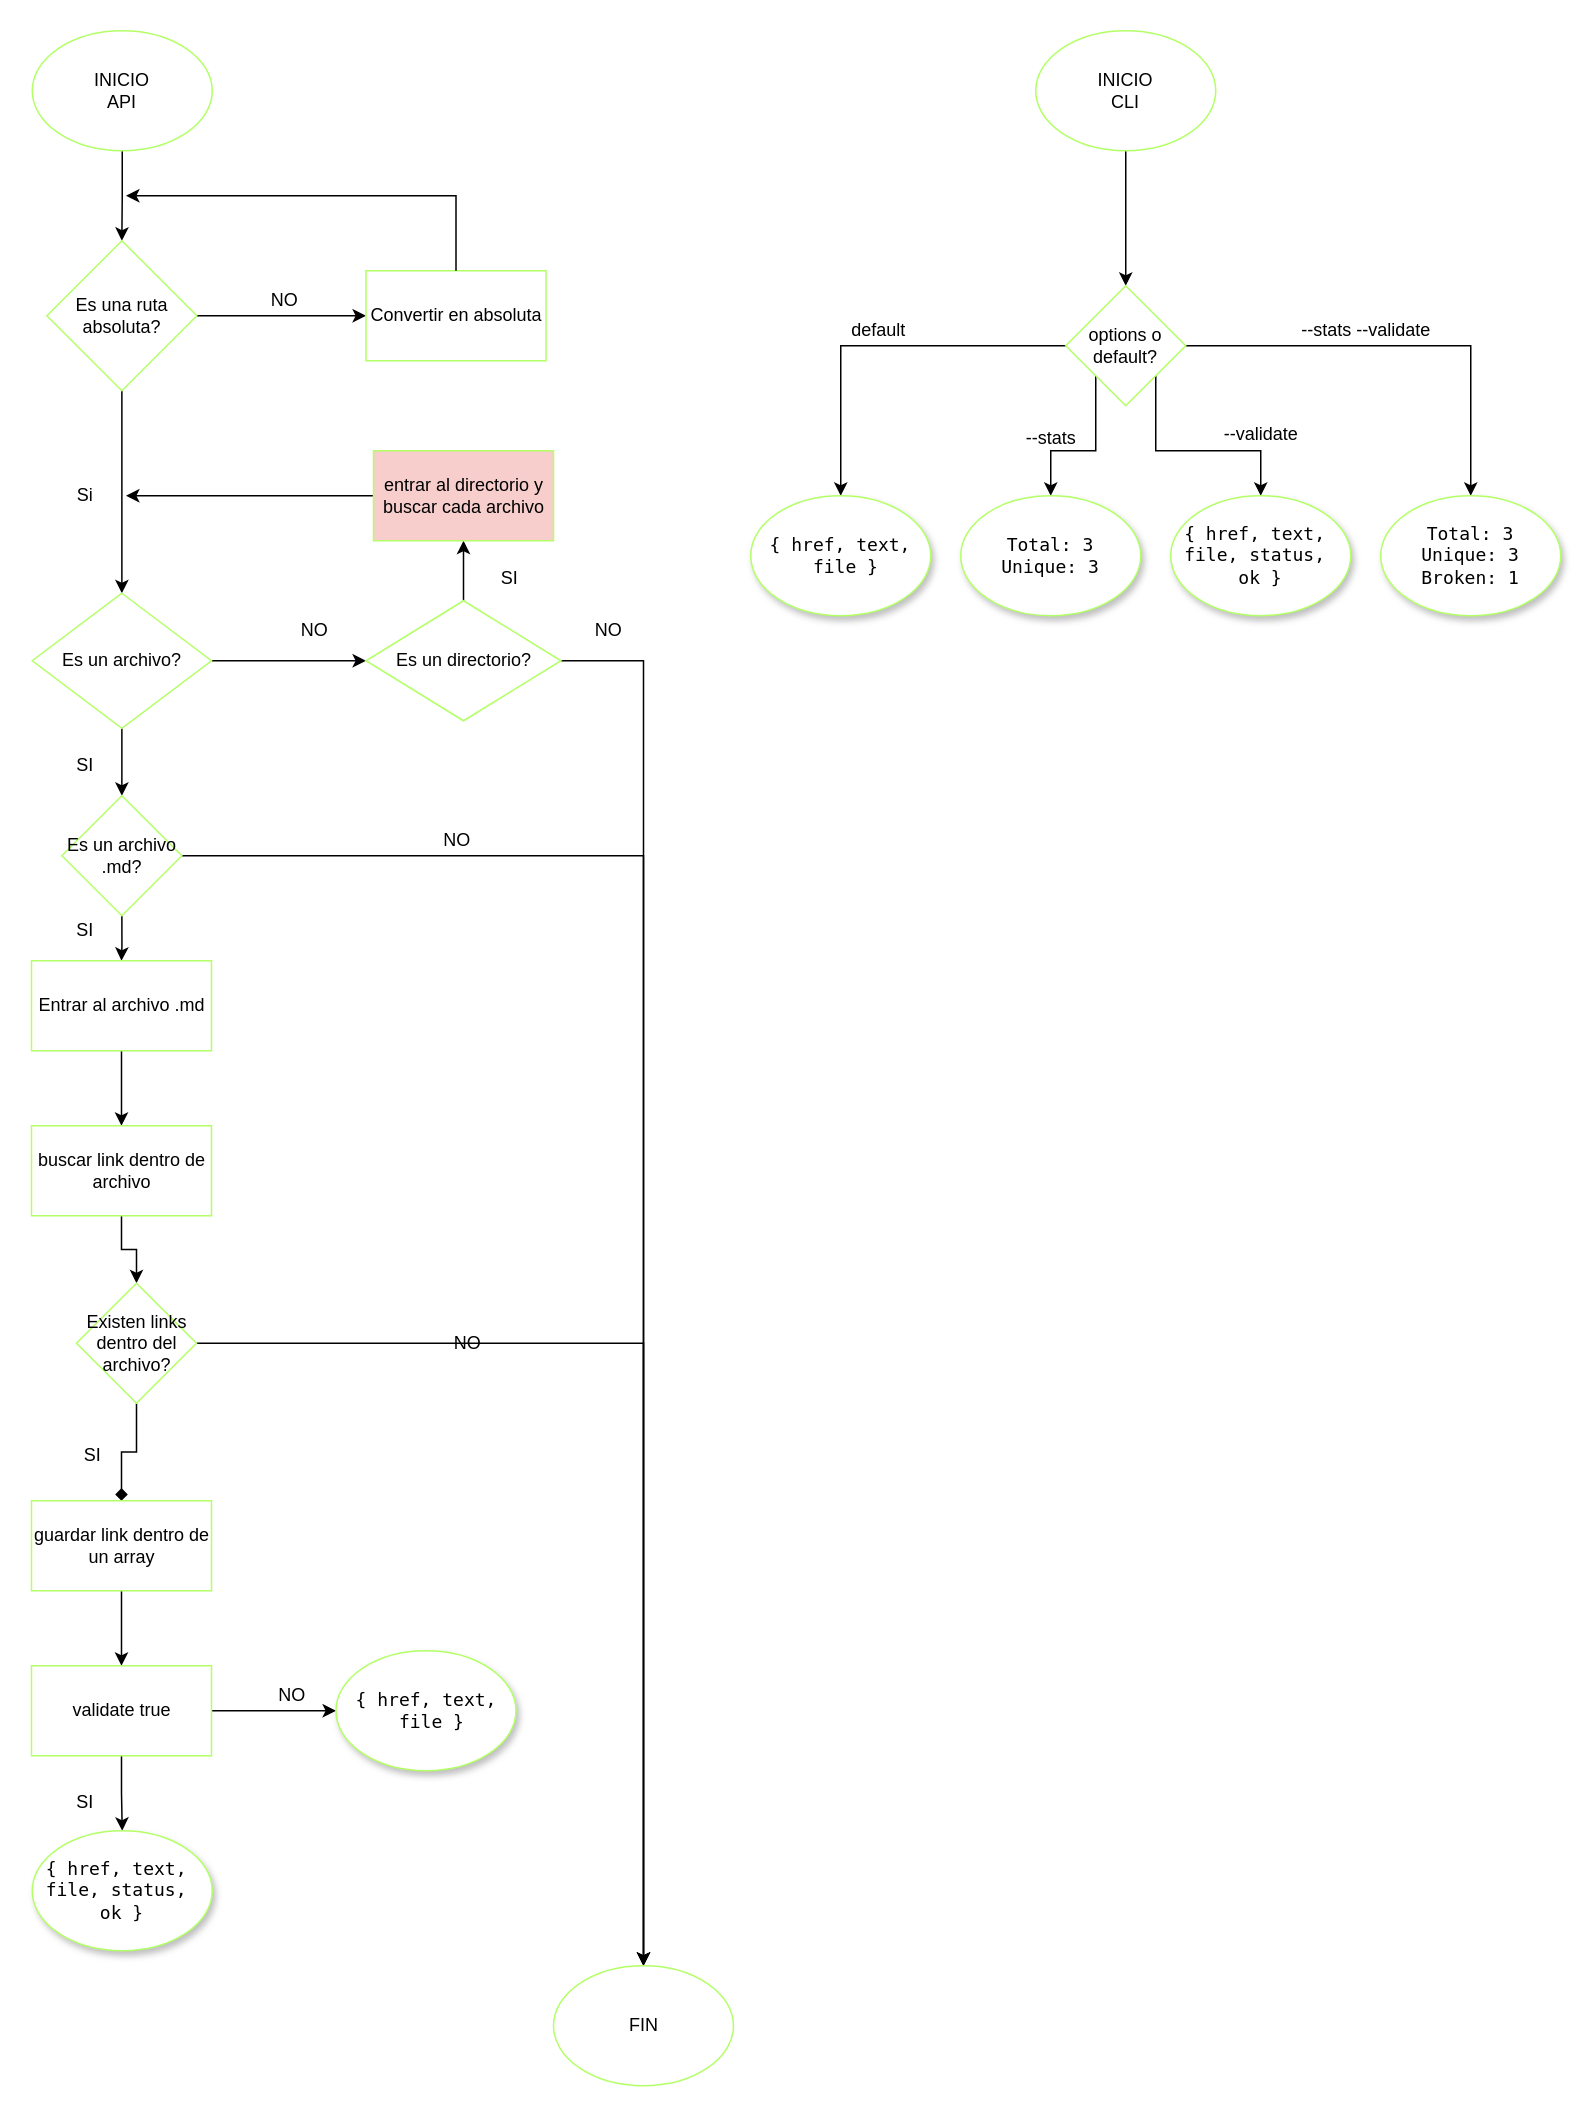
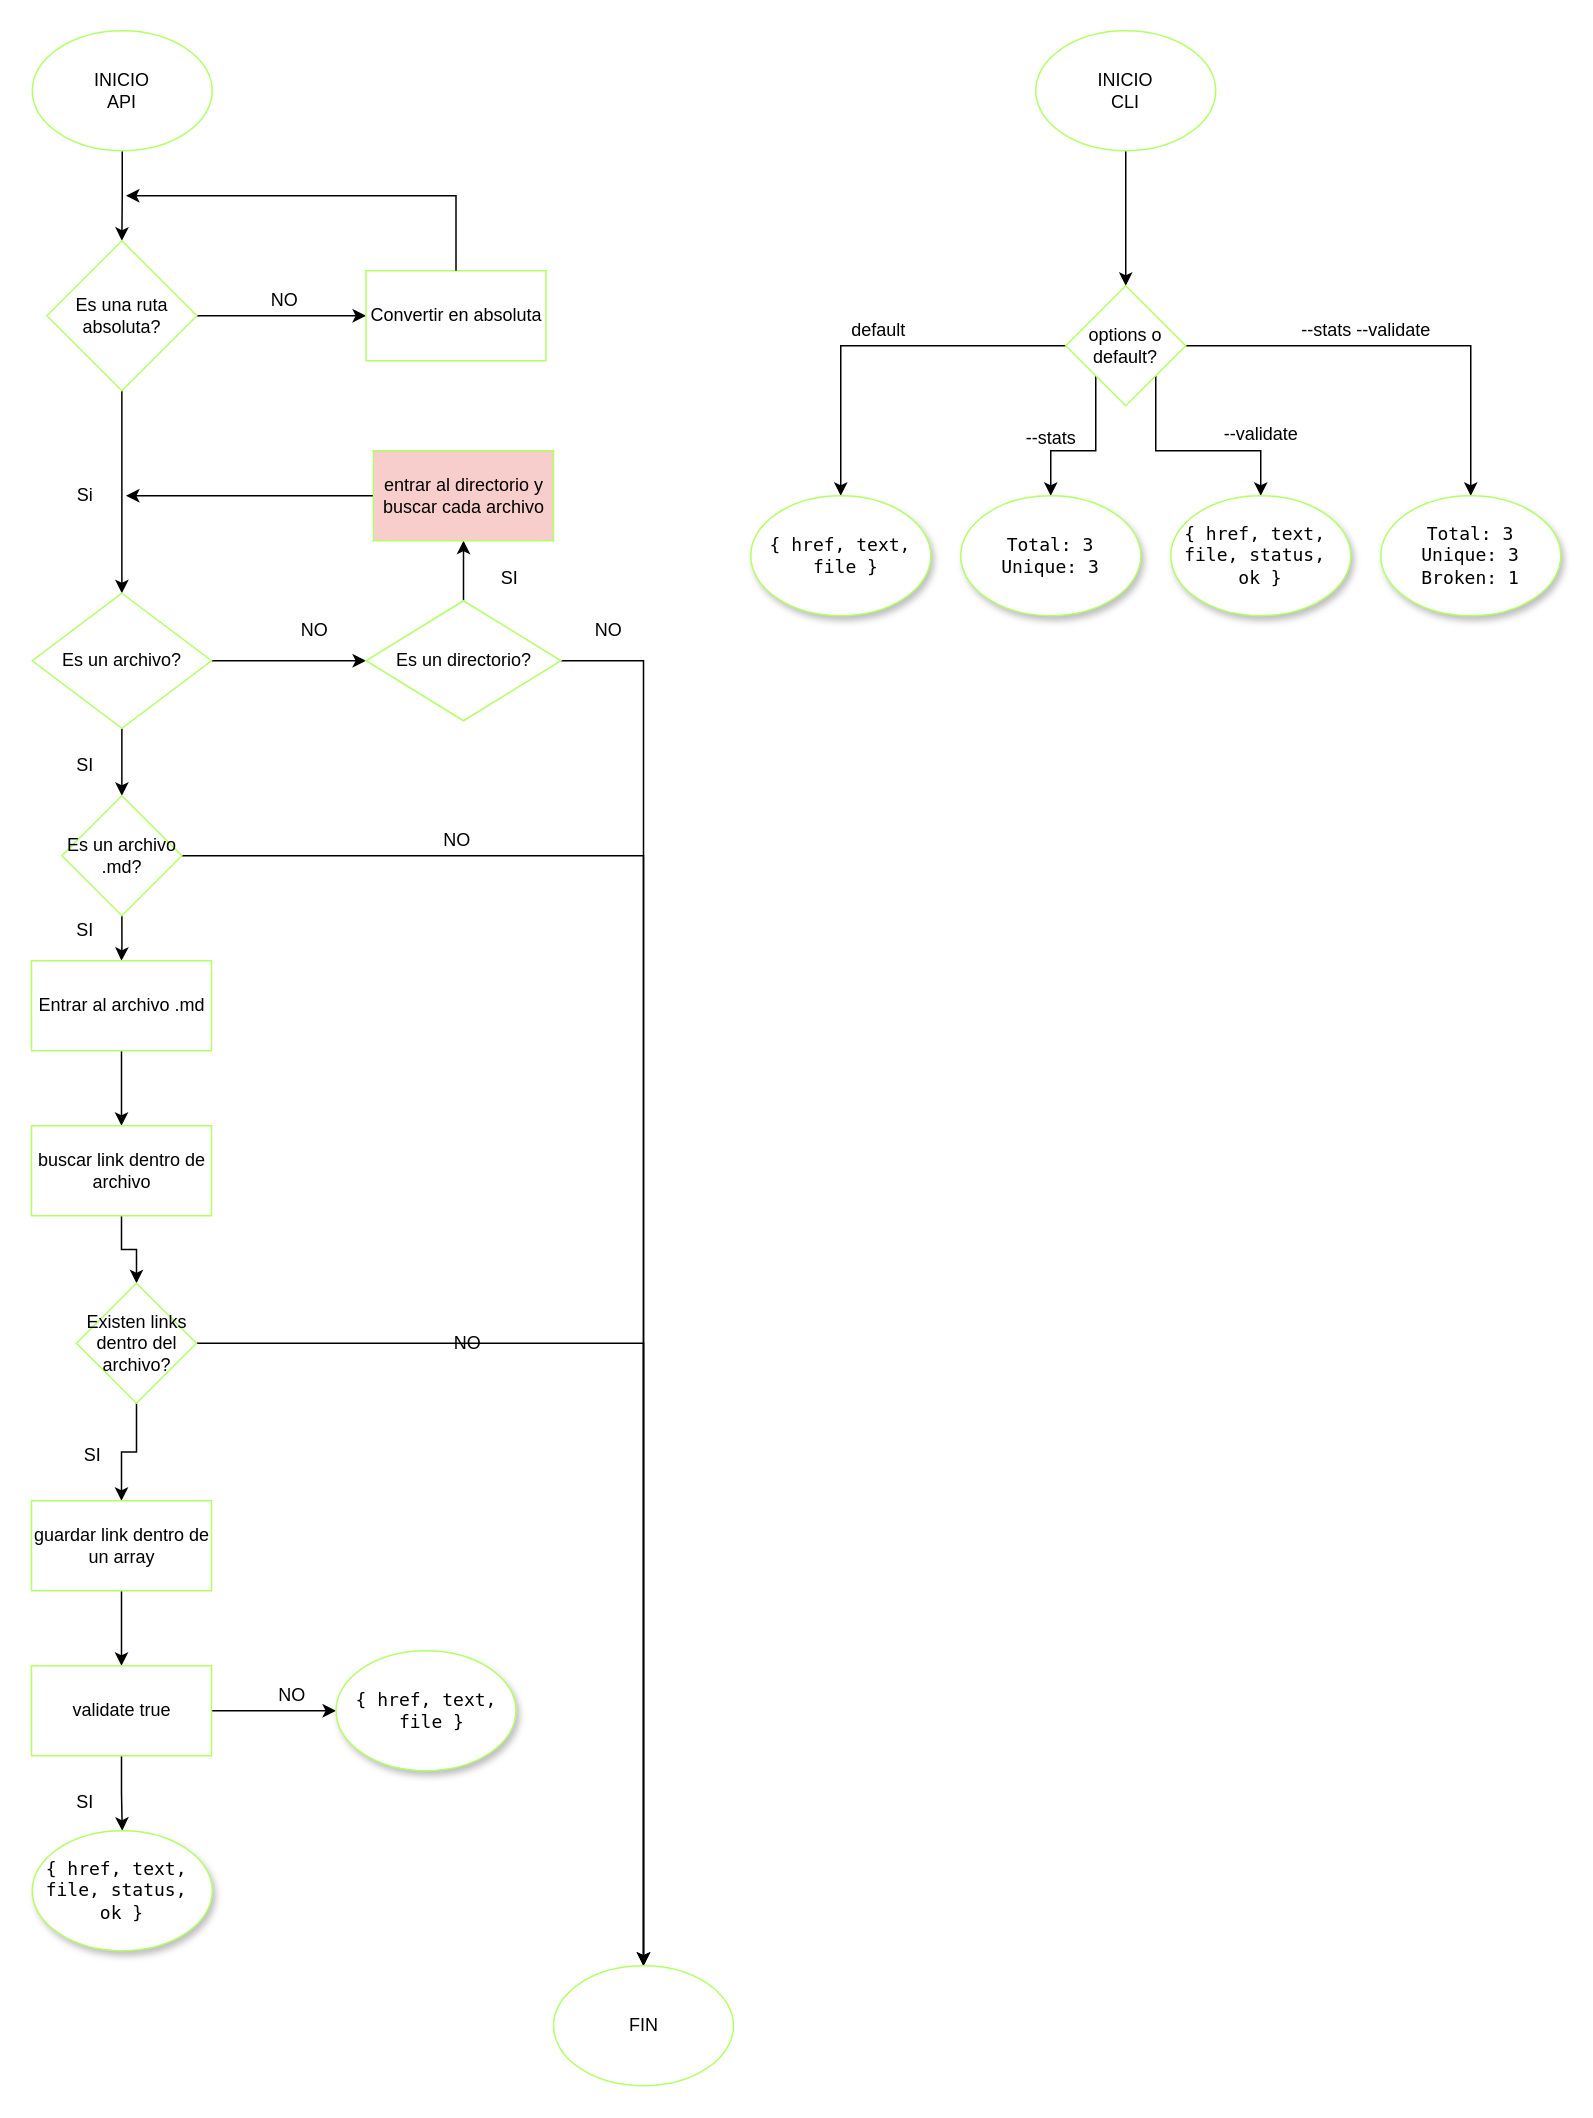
edge "Existen links dentro del archivo?" -> "guardar link dentro de un array": arrowhead diamond -> classic
